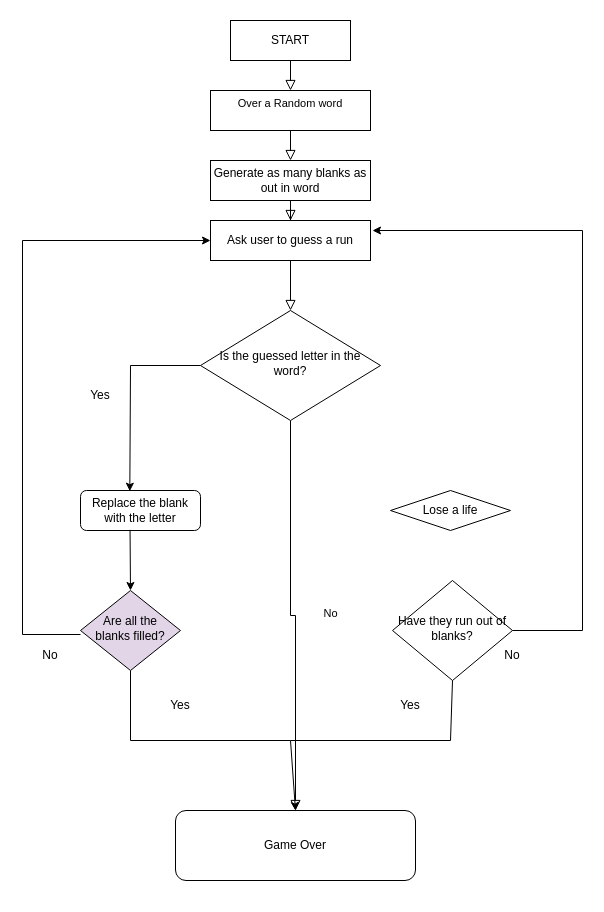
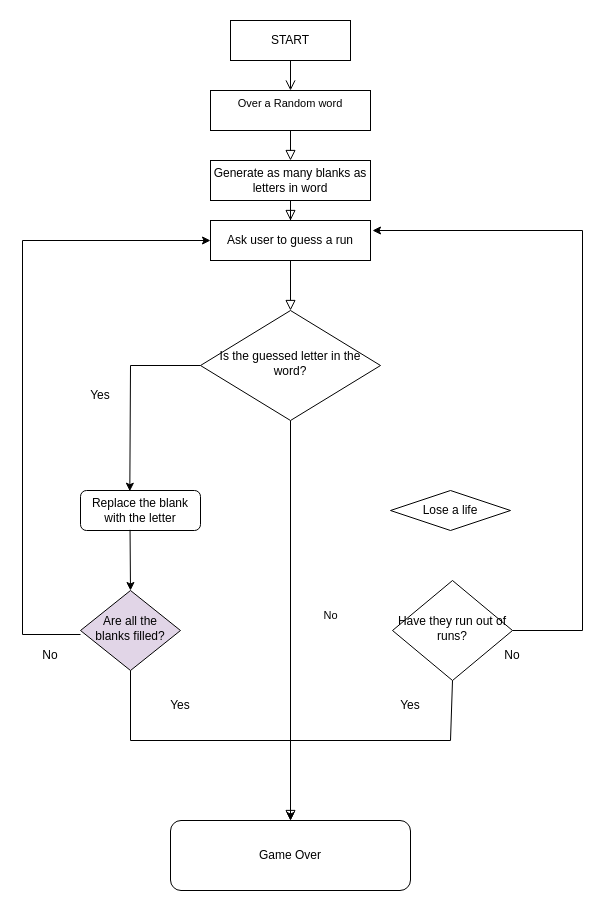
edge "START" -> "Over a Random word": arrowhead block -> open
node "Generate as many blanks as out in word": label "Generate as many blanks as out in word" -> "Generate as many blanks as letters in word"
node "Have they run out of blanks?": label "Have they run out of blanks?" -> "Have they run out of runs?"
node "Game Over": moved (296, 846) -> (291, 856)
